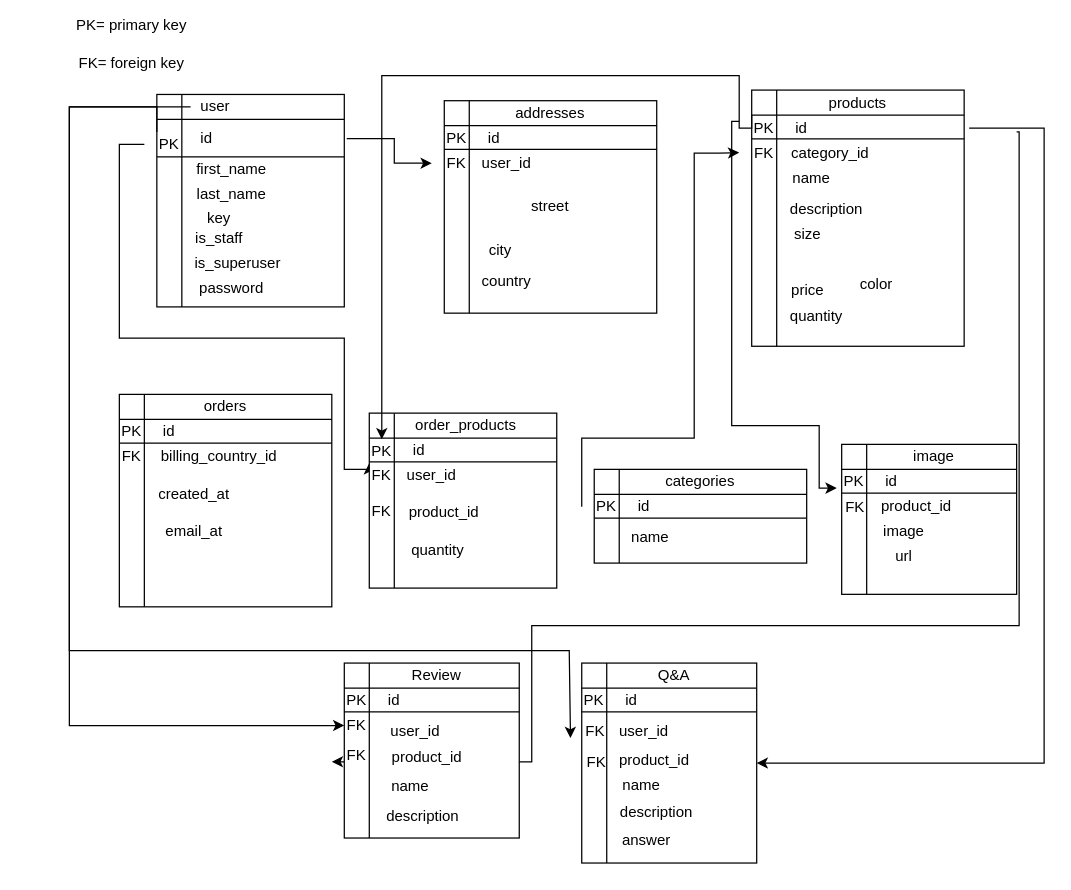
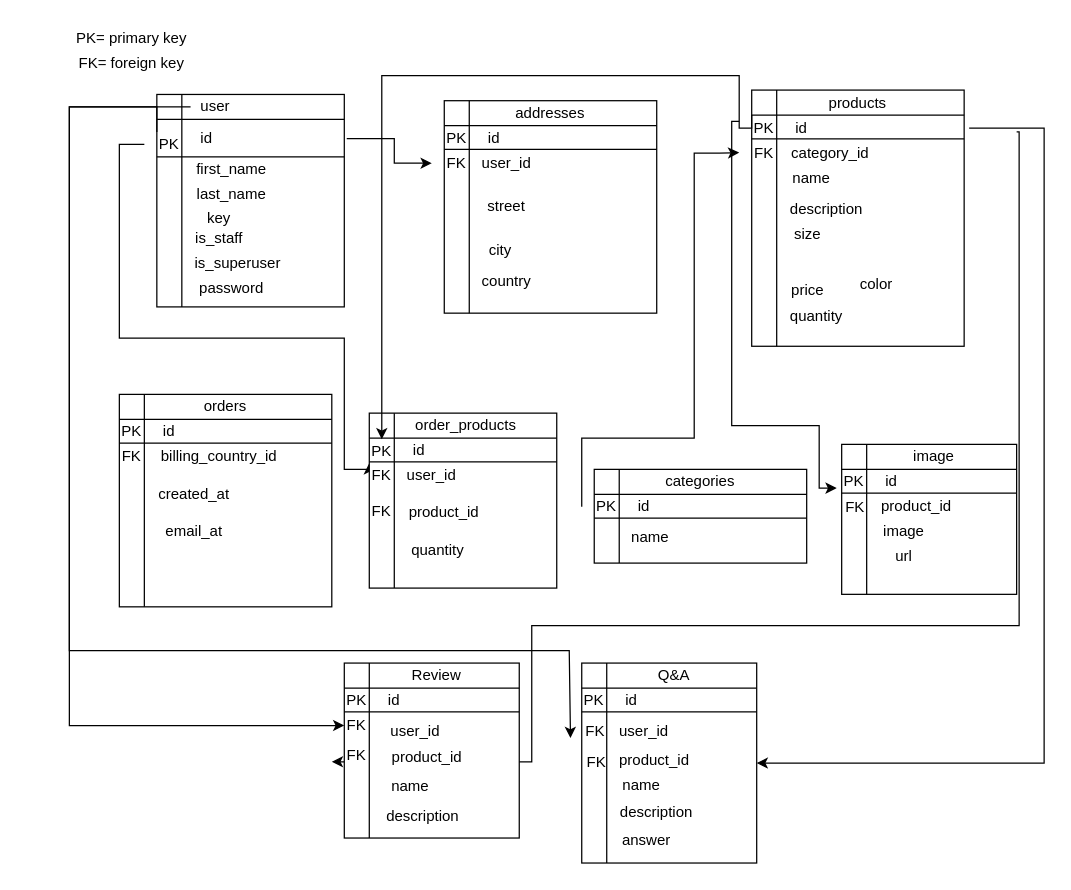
node "PK= primary key": moved (132, 26) -> (132, 38)
node "street": moved (551, 207) -> (507, 207)
